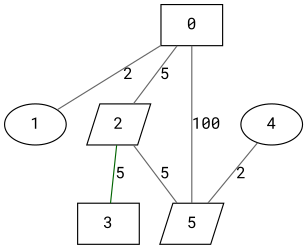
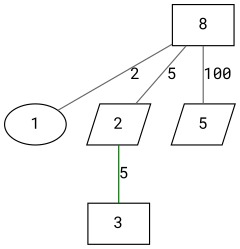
node "0": label "0" -> "8"
node "4": removed
edge "2" -- "5": removed, label "5"
